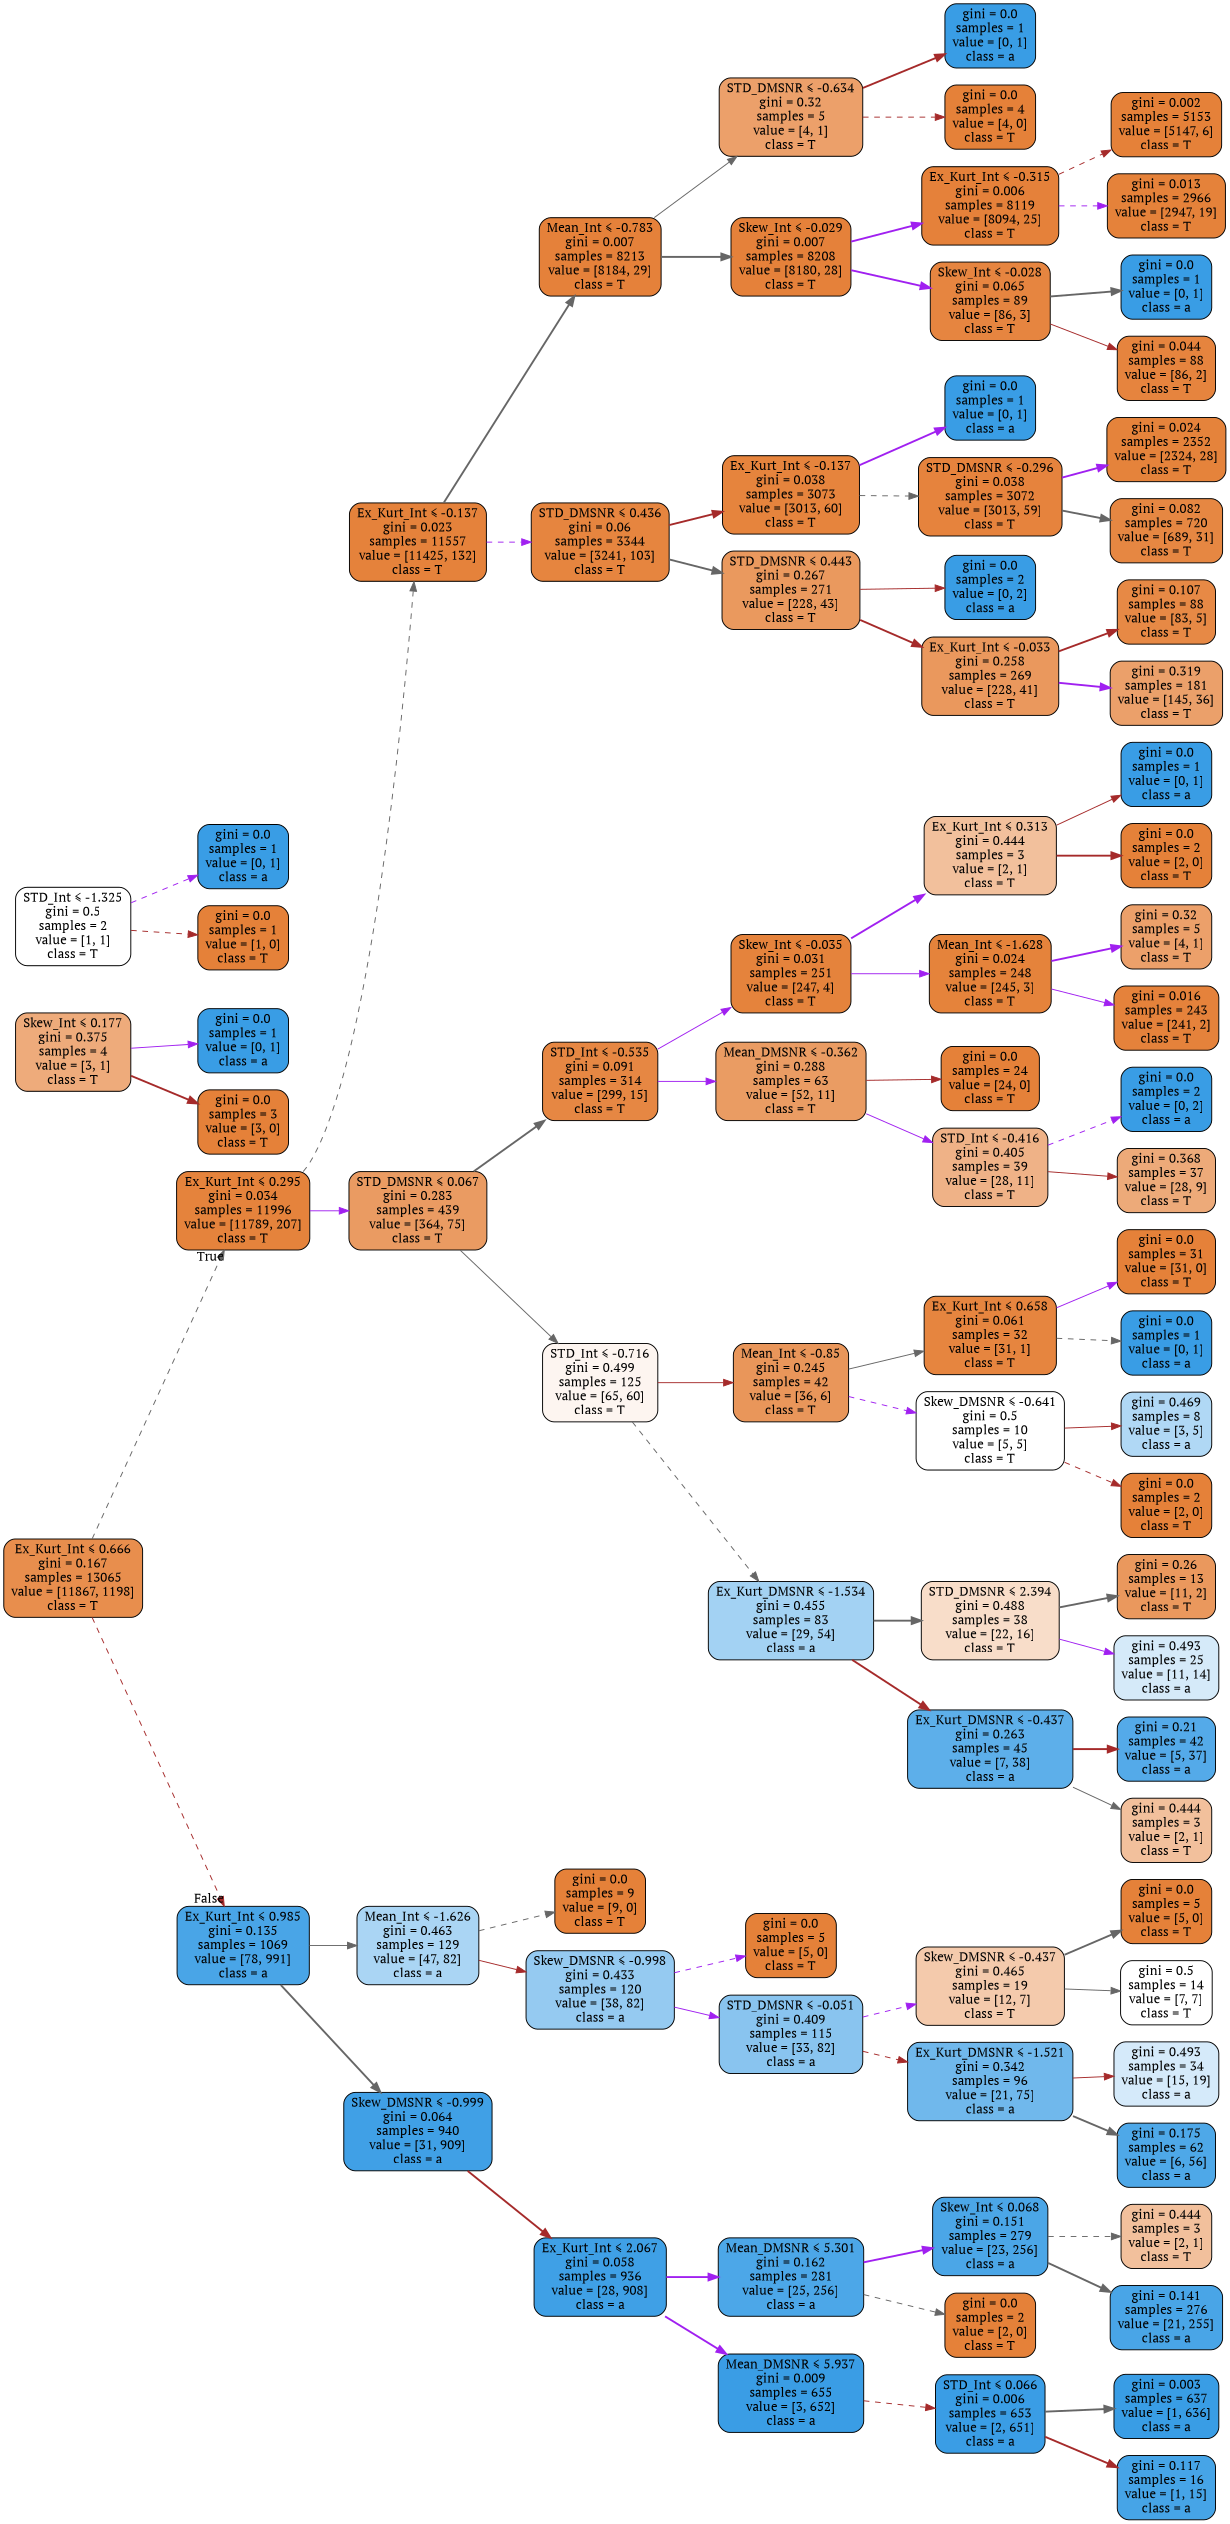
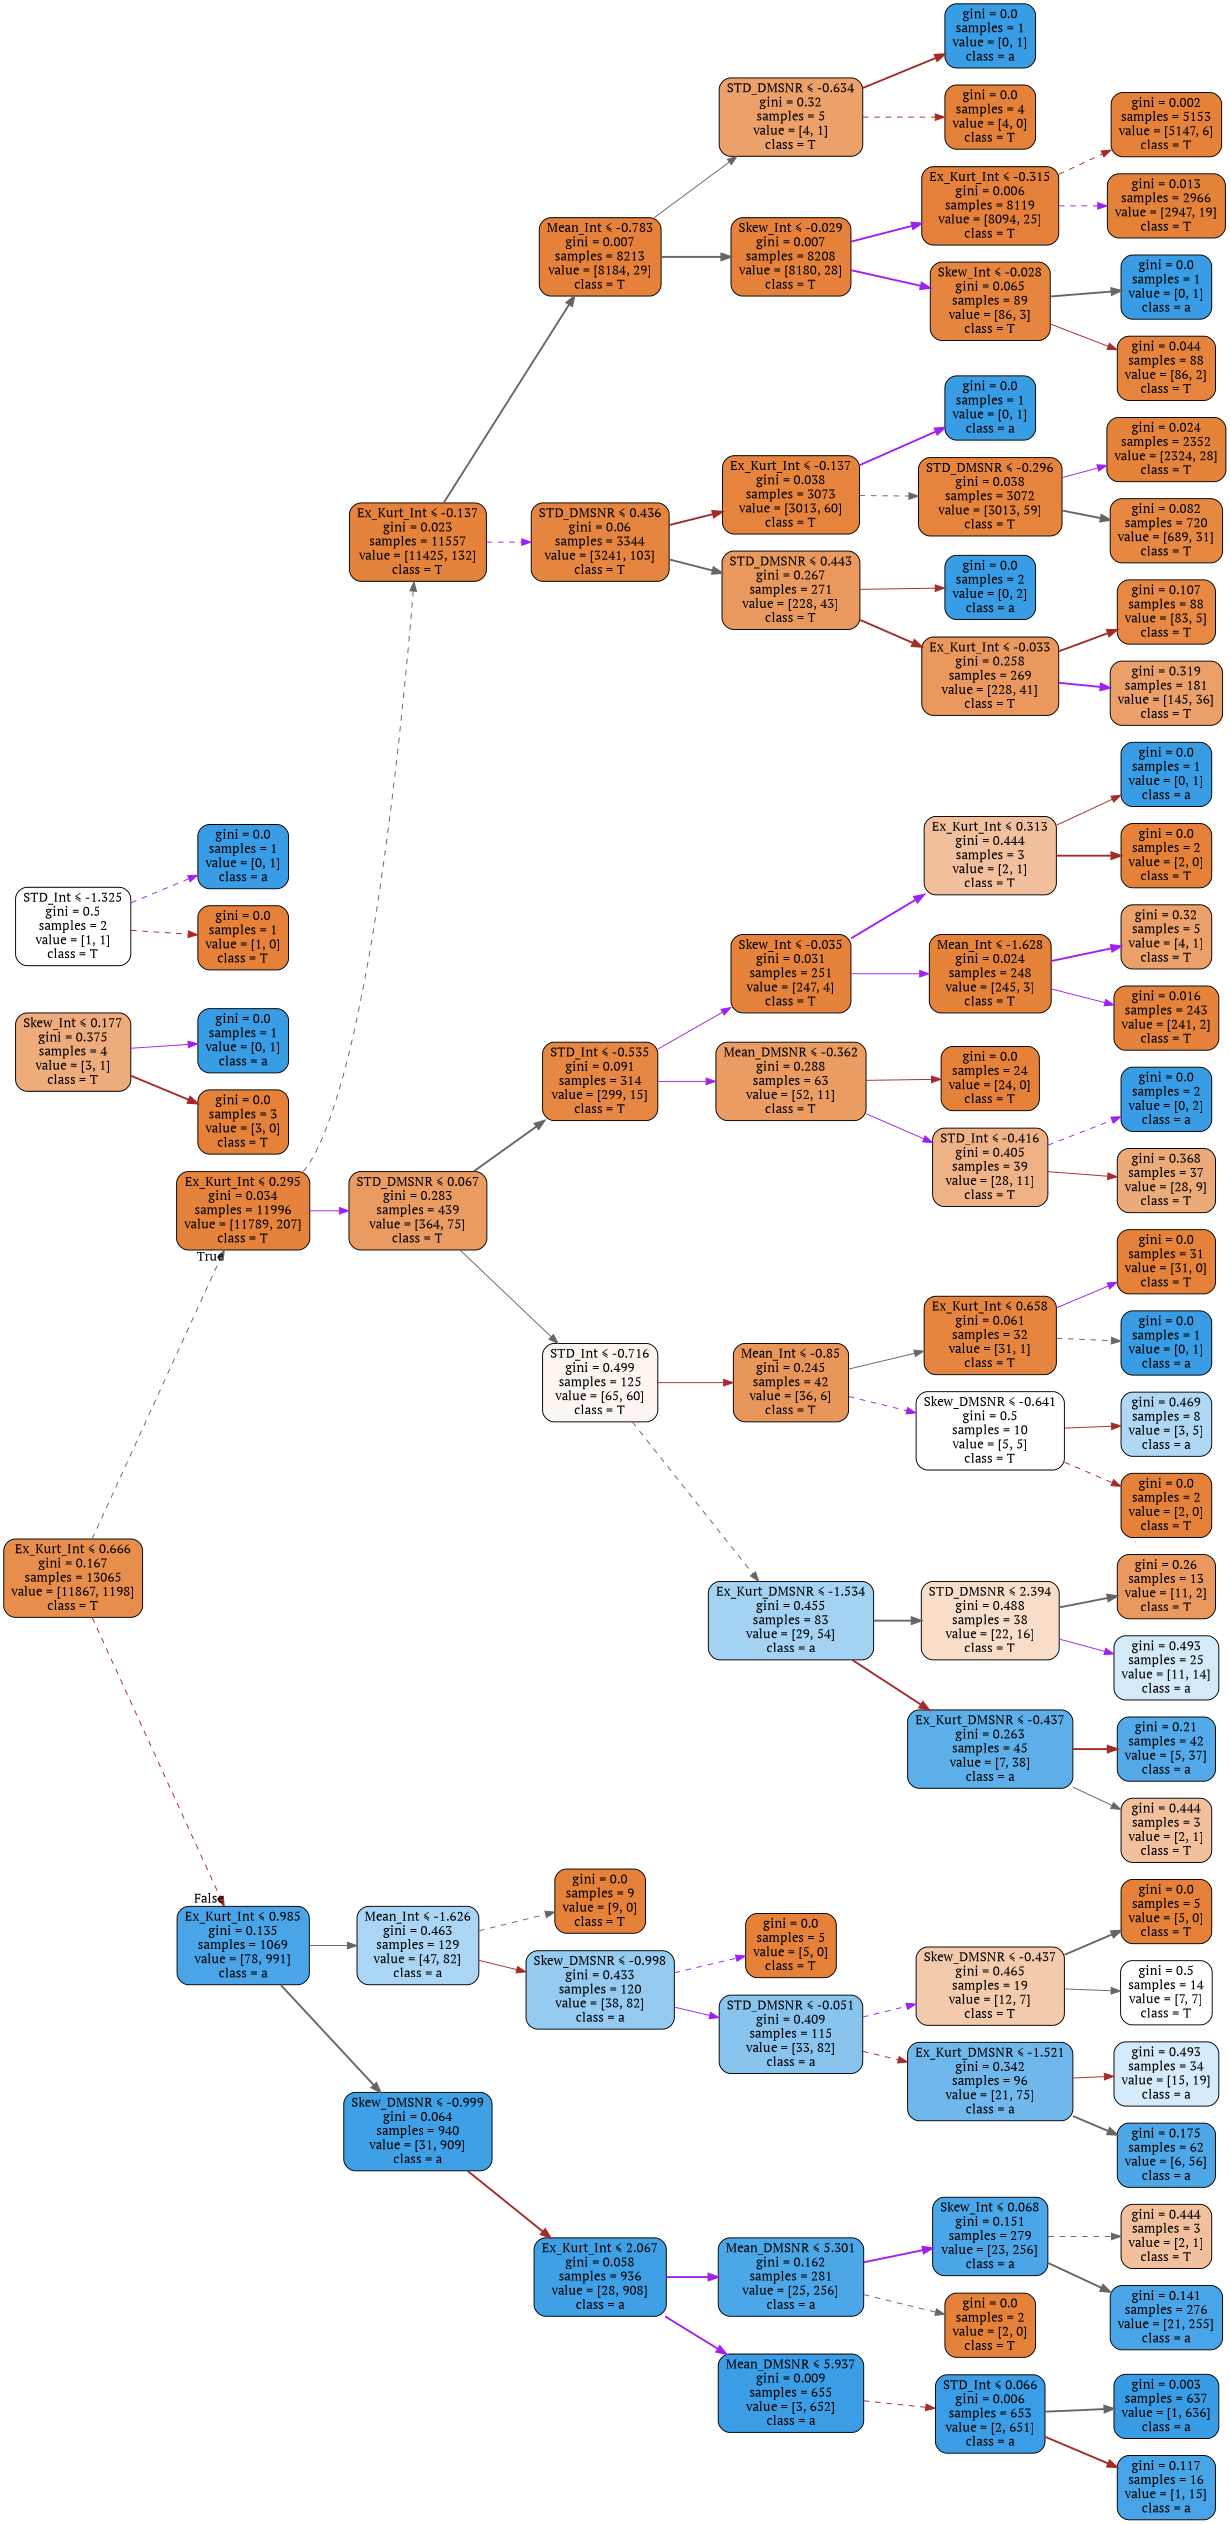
edge "STD_DMSNR ≤ -0.296" -> "gini = 0.024": style bold -> solid
